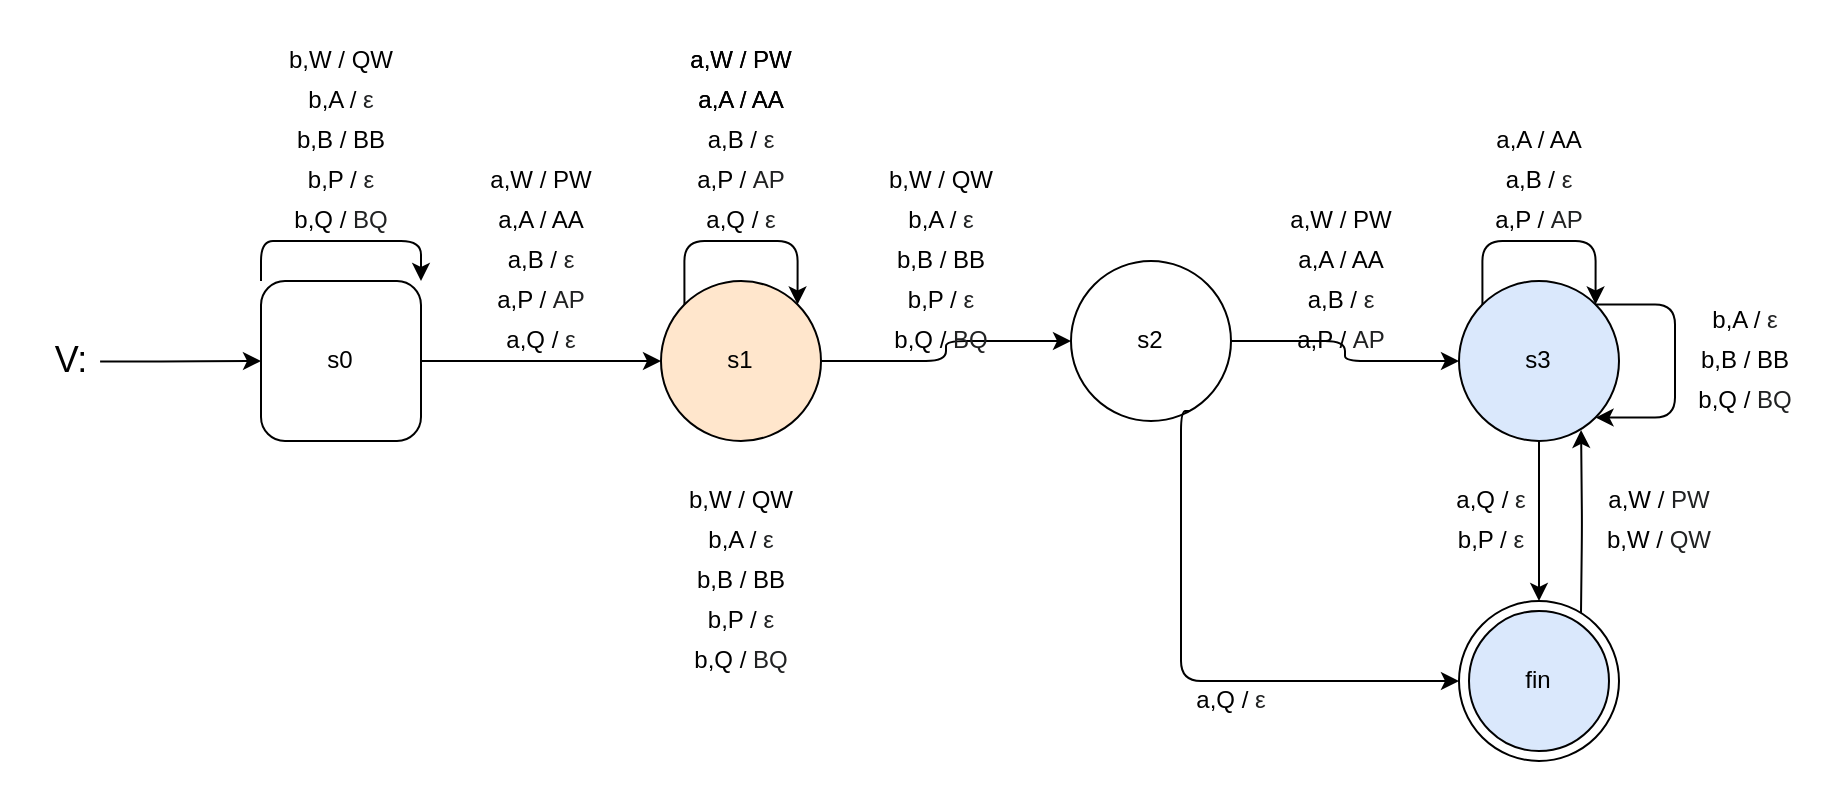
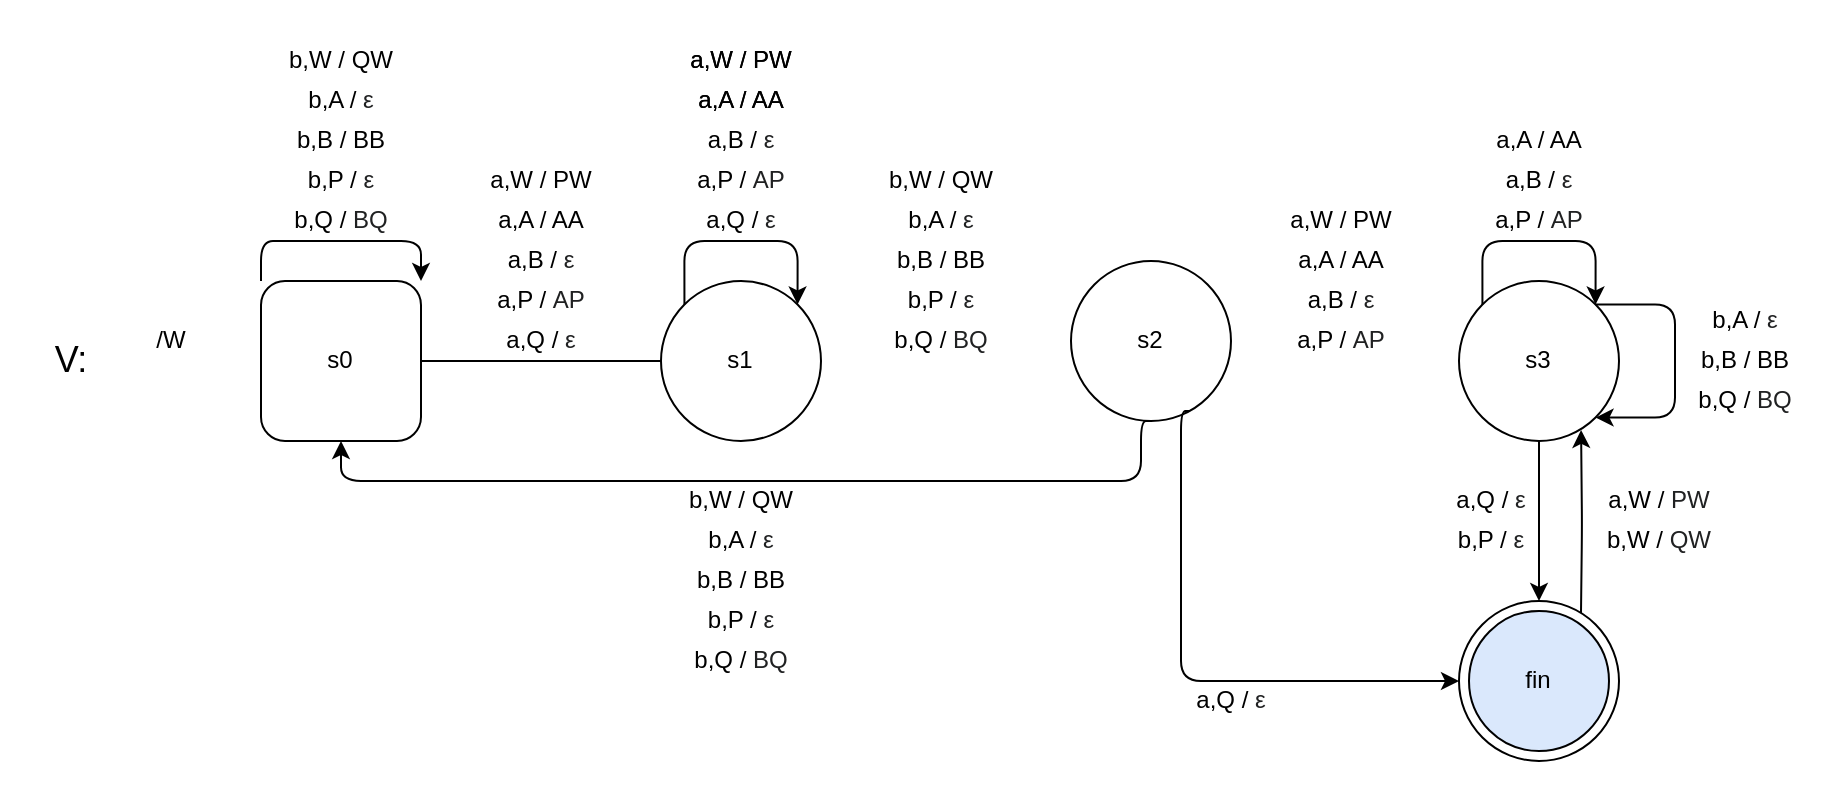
node "/W": added
edge "s2" -> "s3": removed
edge "s1" -> "s2": removed
edge "V:" -> "s0": removed
edge "s0" -> "s1": arrowhead classic -> none
node "s1": fillcolor #ffe6cc -> #ffffff
node "s3": fillcolor #dae8fc -> #ffffff
edge "s2" -> "s0": added
